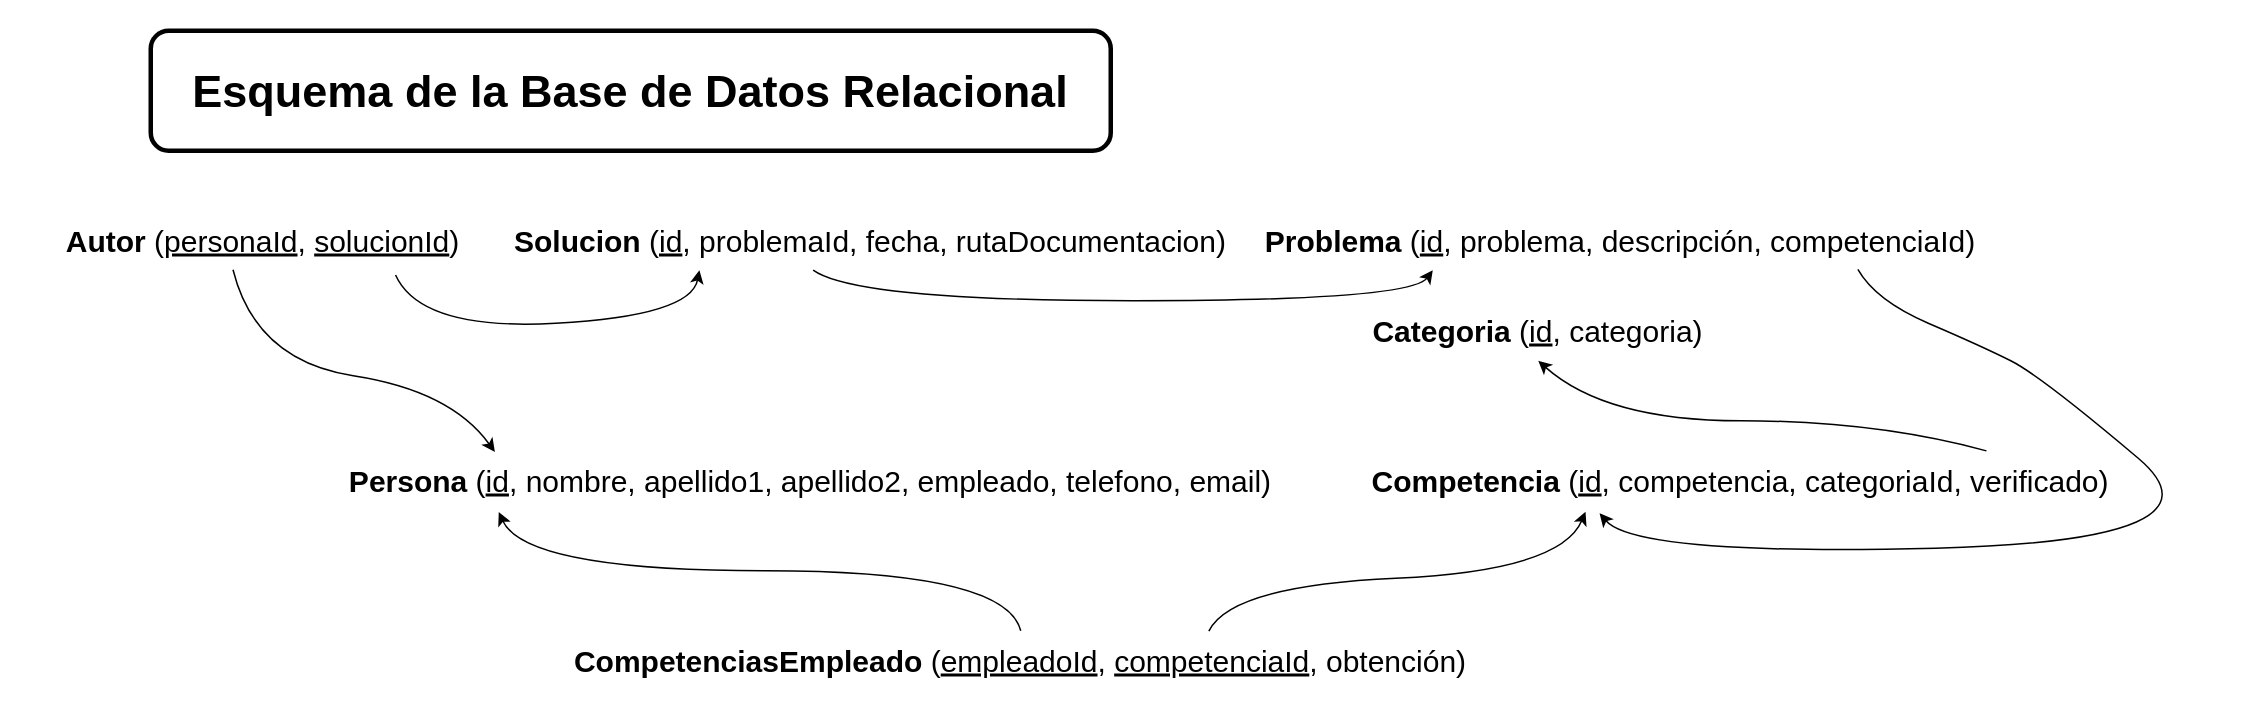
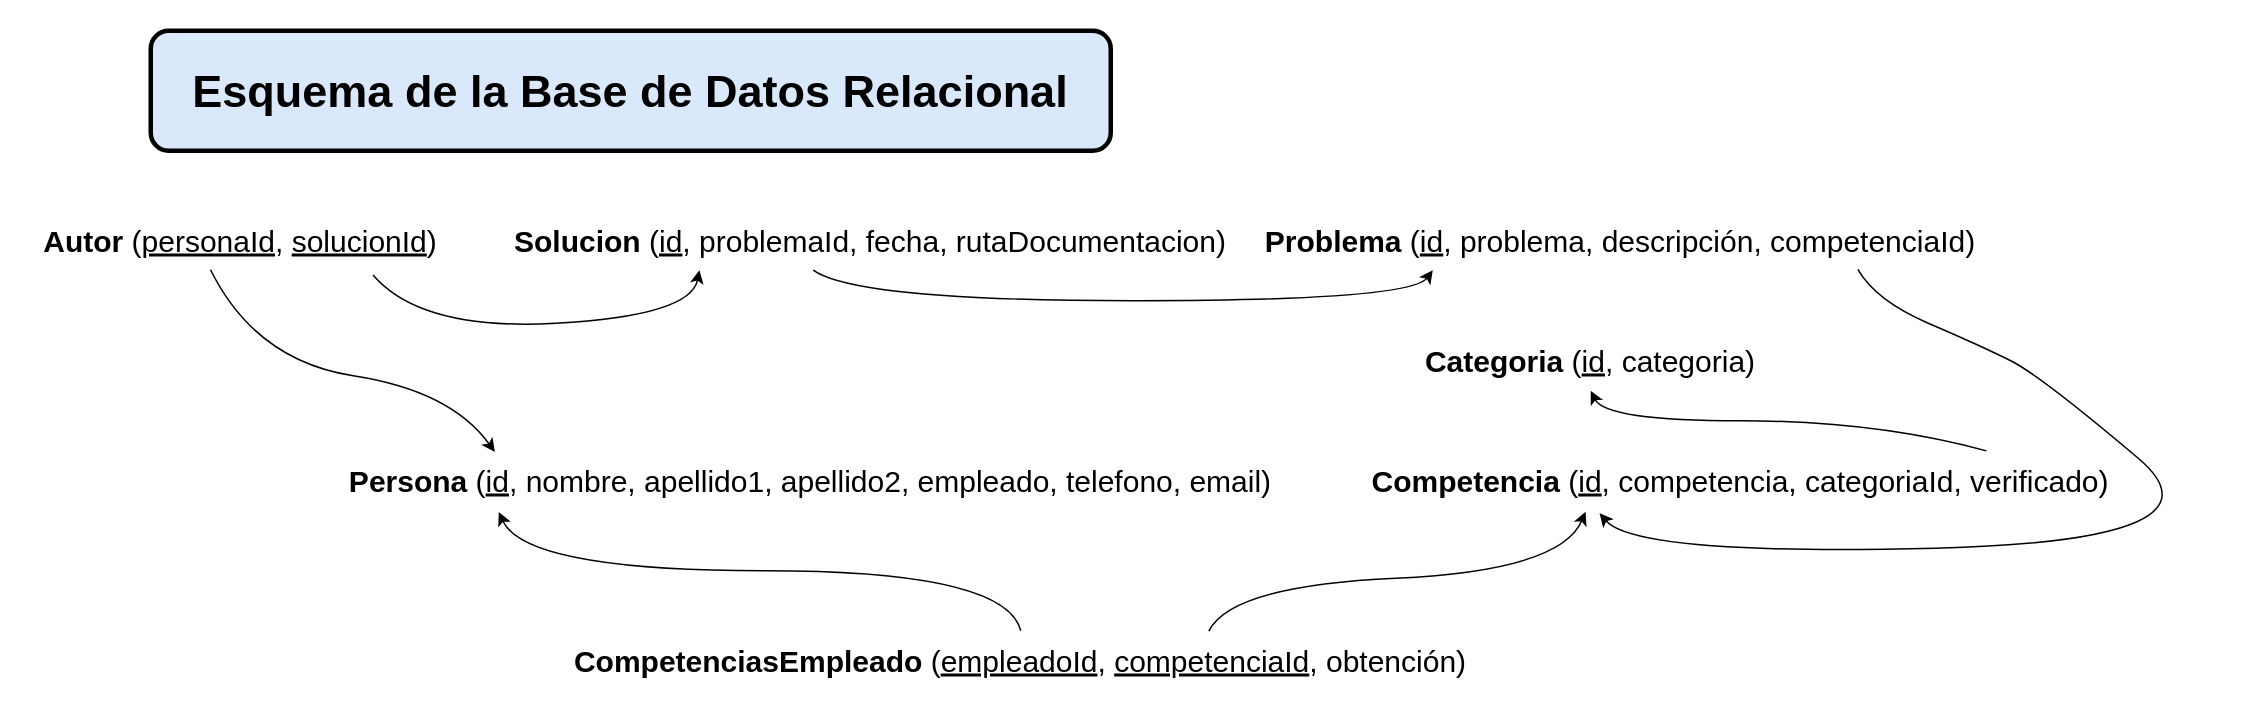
node "Esquema de la Base de Datos Relacional": fillcolor #ffffff -> #dae8fc
node "Autor (personaId, solucionId)": moved (263, 241) -> (241, 241)
node "Categoria (id, categoria)": moved (1538, 331) -> (1591, 361)
